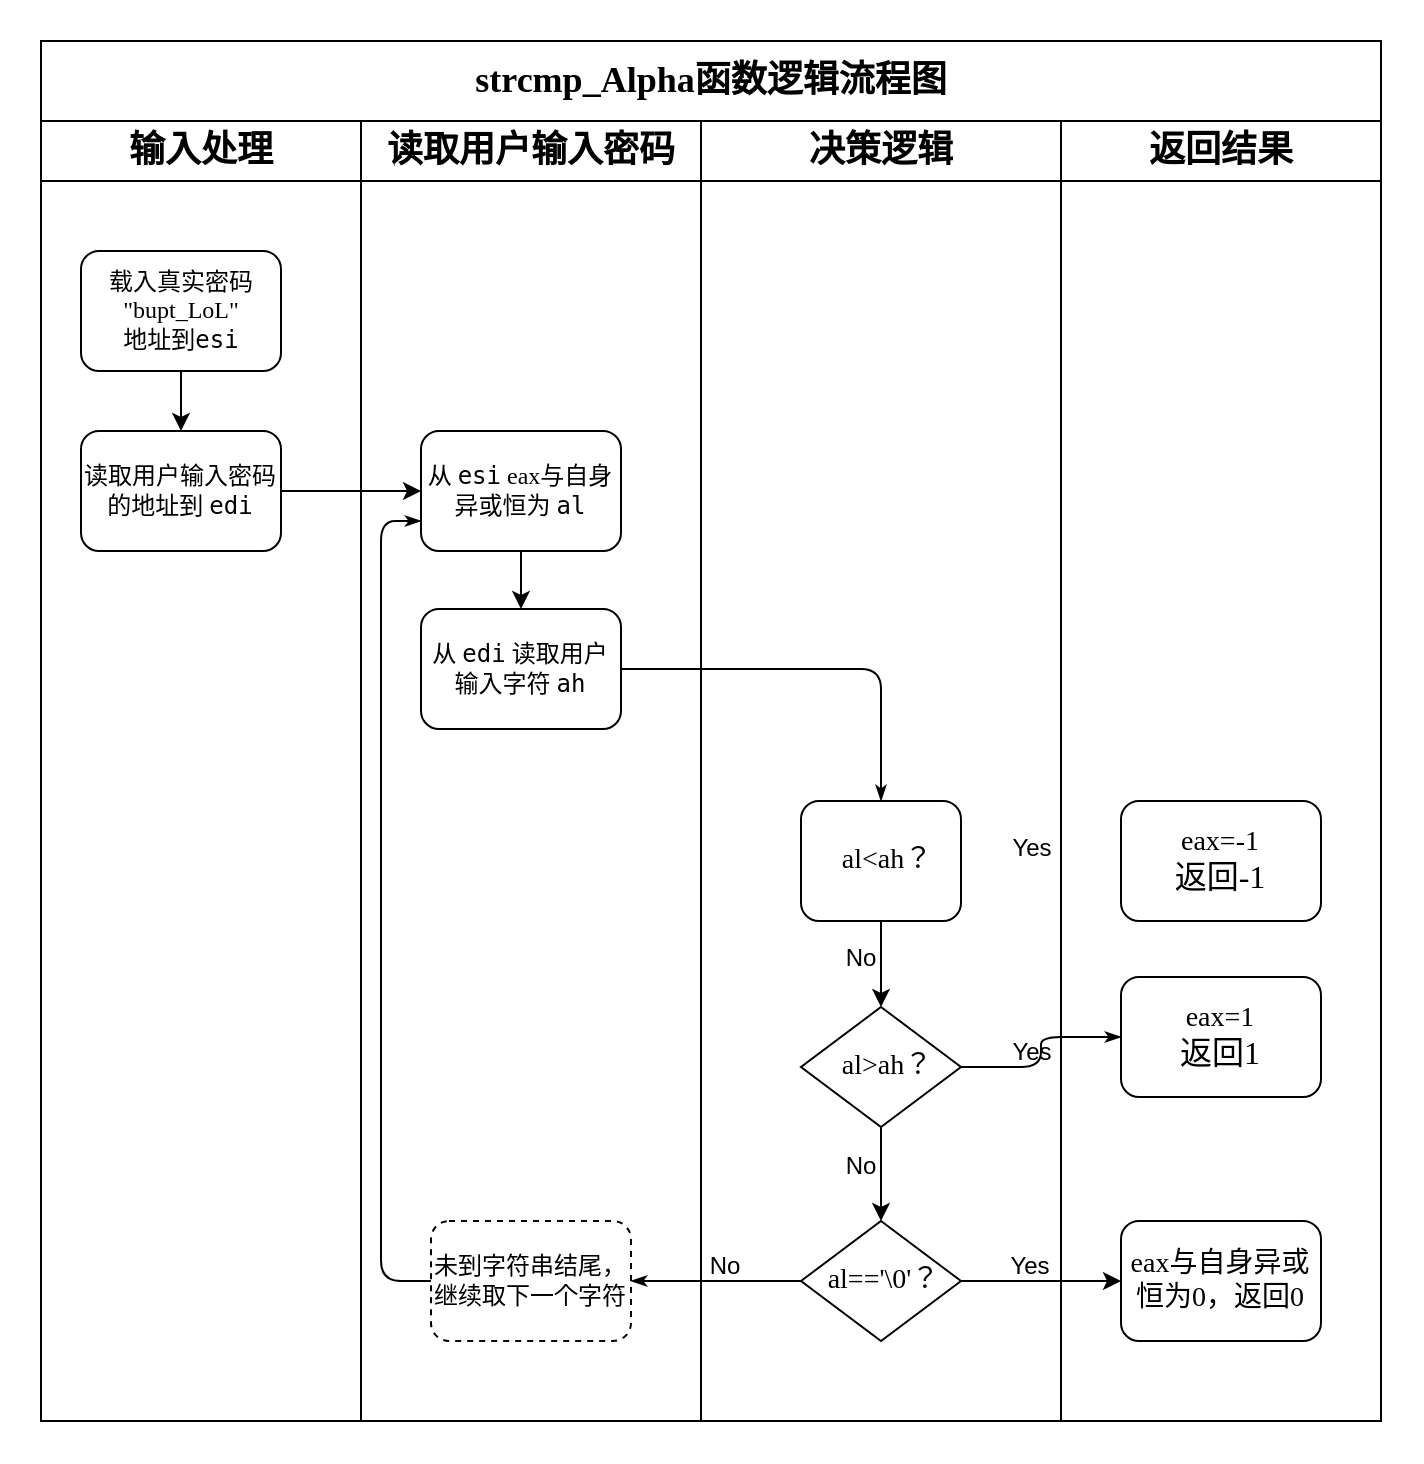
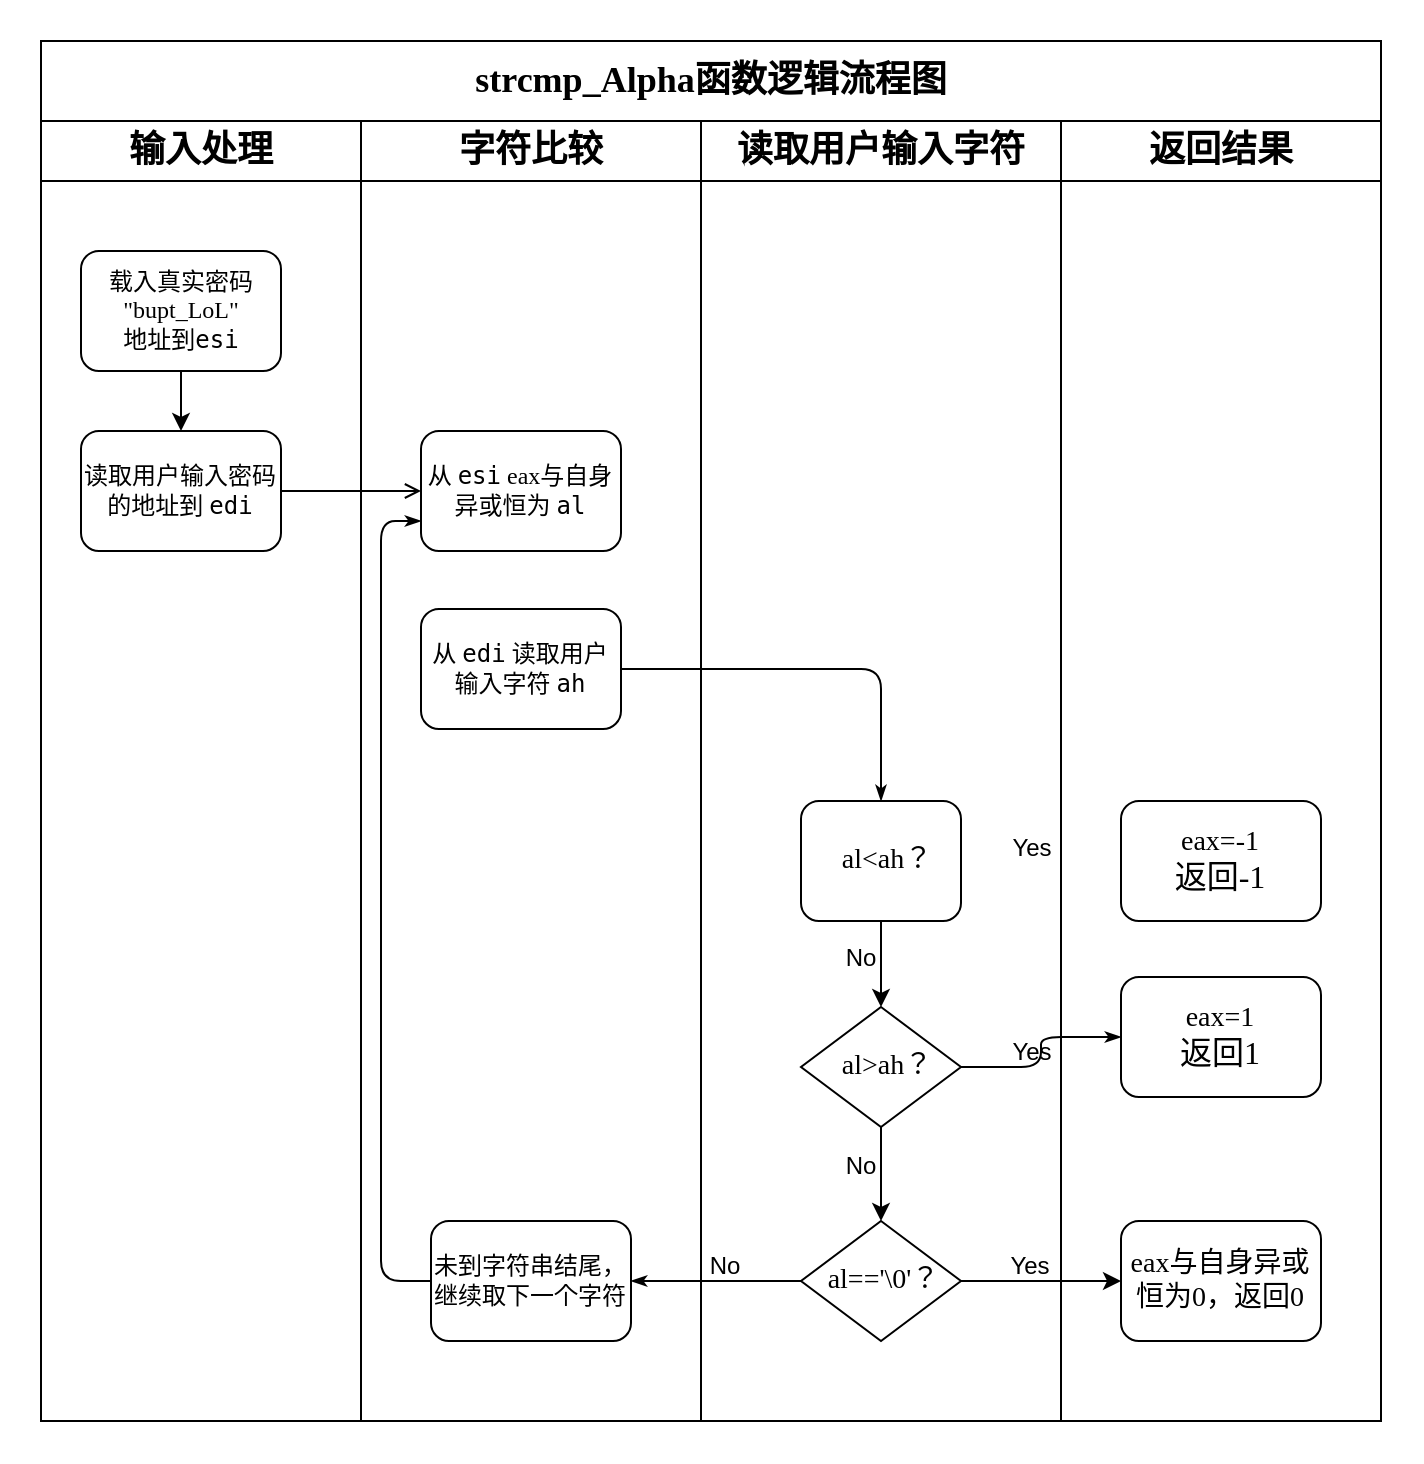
node "读取用户输入密码": label "读取用户输入密码" -> "字符比较"
node "决策逻辑": label "决策逻辑" -> "读取用户输入字符"
edge "读取用户输入密码 的地址到 edi" -> "从 esi eax与自身异或恒为 al": arrowhead classic -> open
edge "从 esi eax与自身异或恒为 al" -> "从 edi 读取用户输入字符 ah": removed
node "未到字符串结尾，继续取下一个字符": style dashed -> solid
